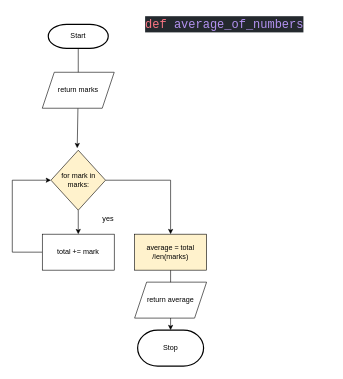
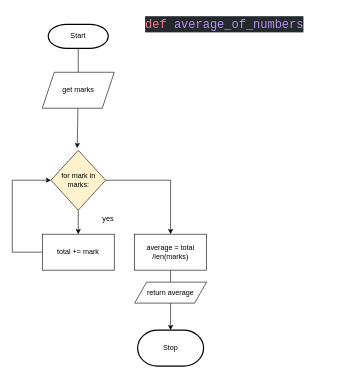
node "return marks": label "return marks" -> "get marks"
node "average = total /len(marks)": fillcolor #fff2cc -> #ffffff
node "return average": size 72x36 -> 72x21
